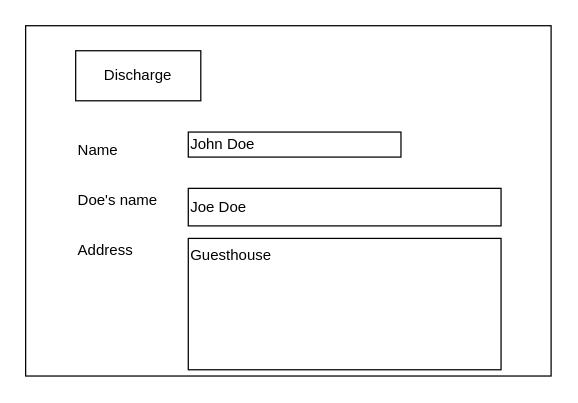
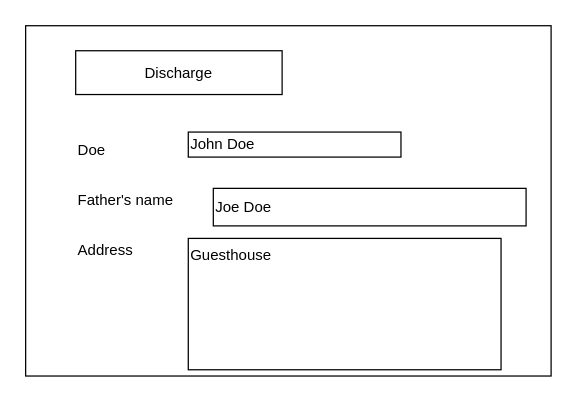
node "Discharge": size 125x50 -> 206x44
node "Name": label "Name" -> "Doe"
node "Doe's name": label "Doe's name" -> "Father's name"
node "Joe Doe": moved (344, 207) -> (369, 207)
